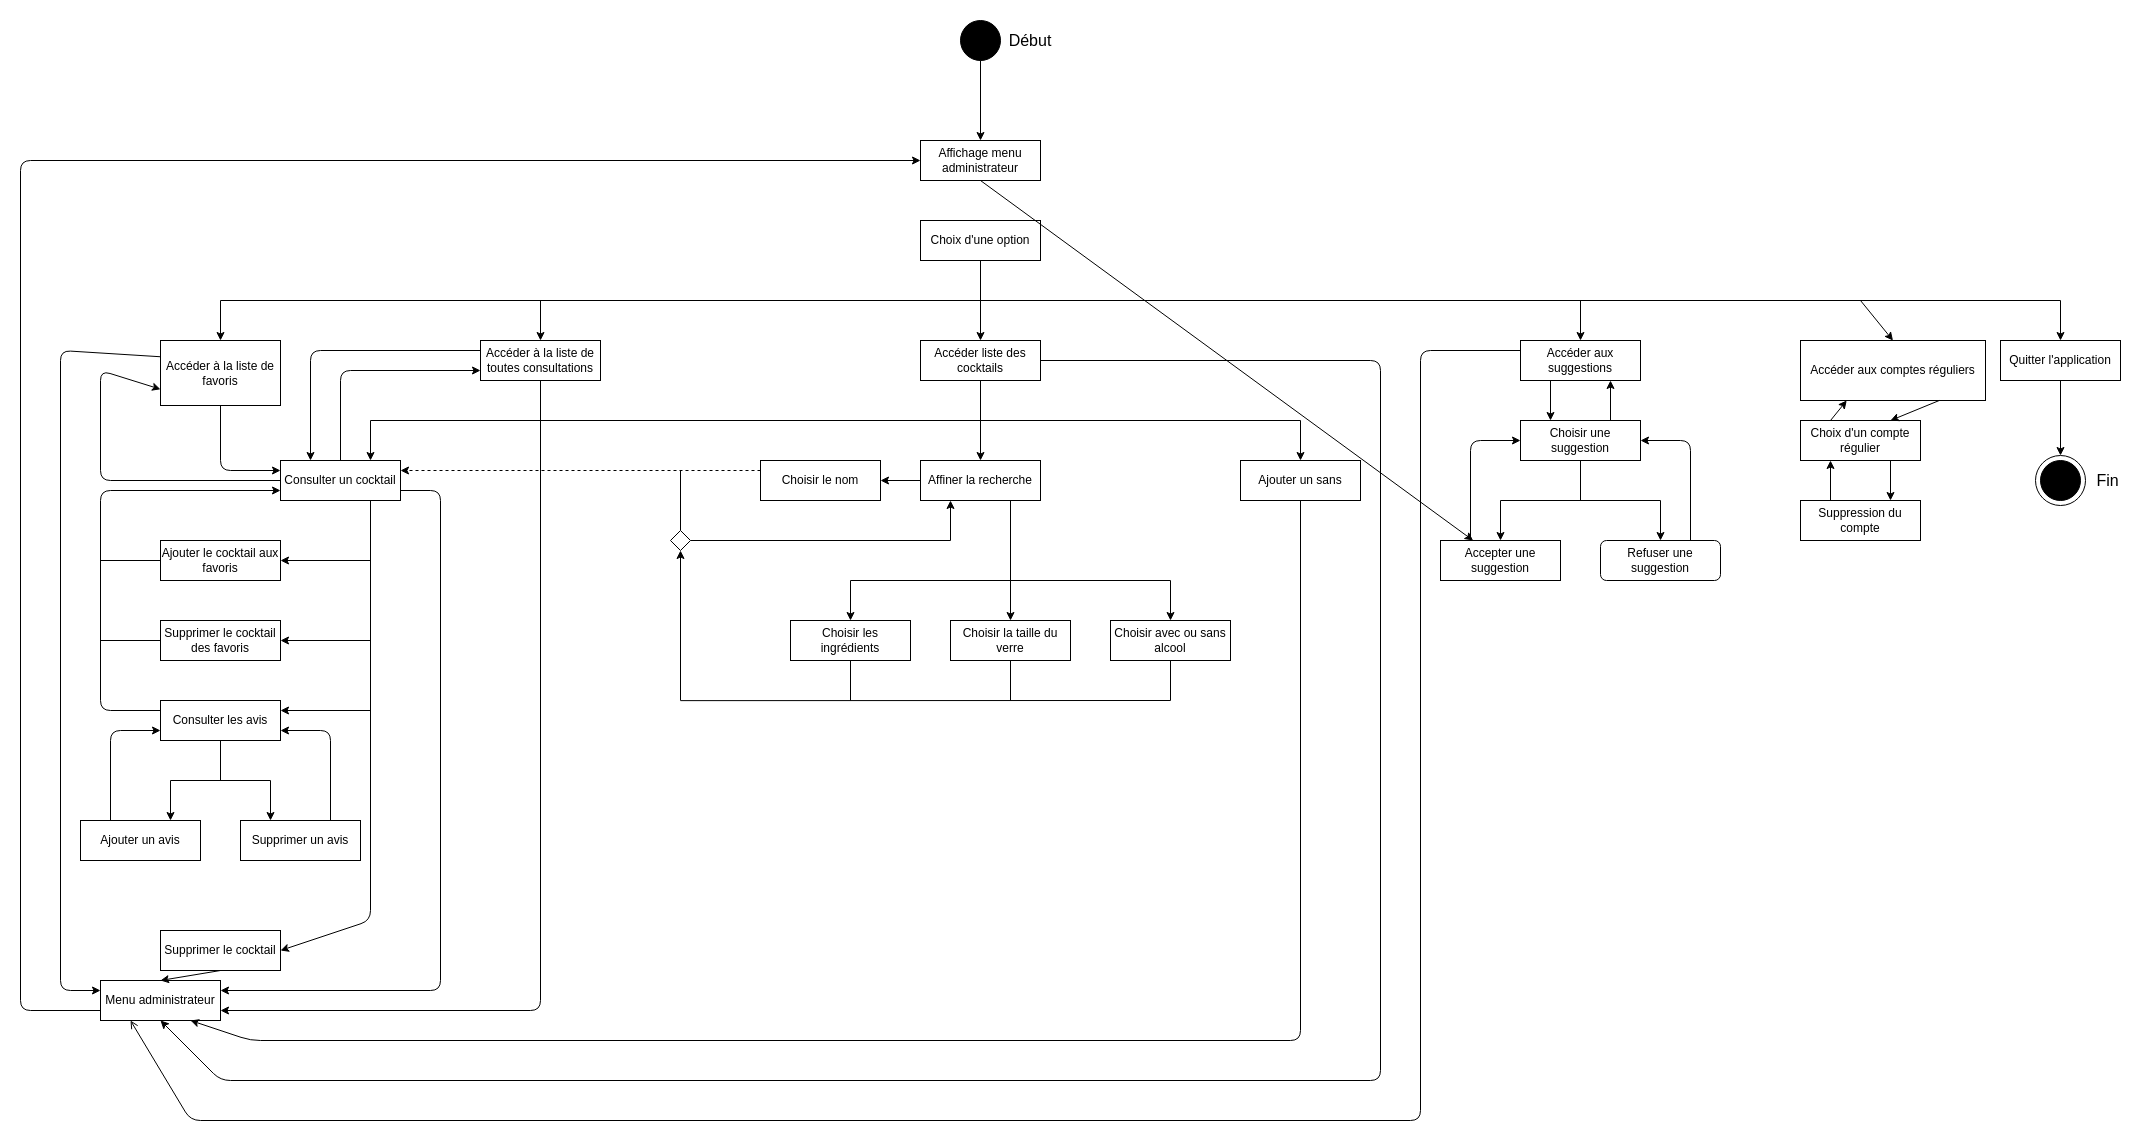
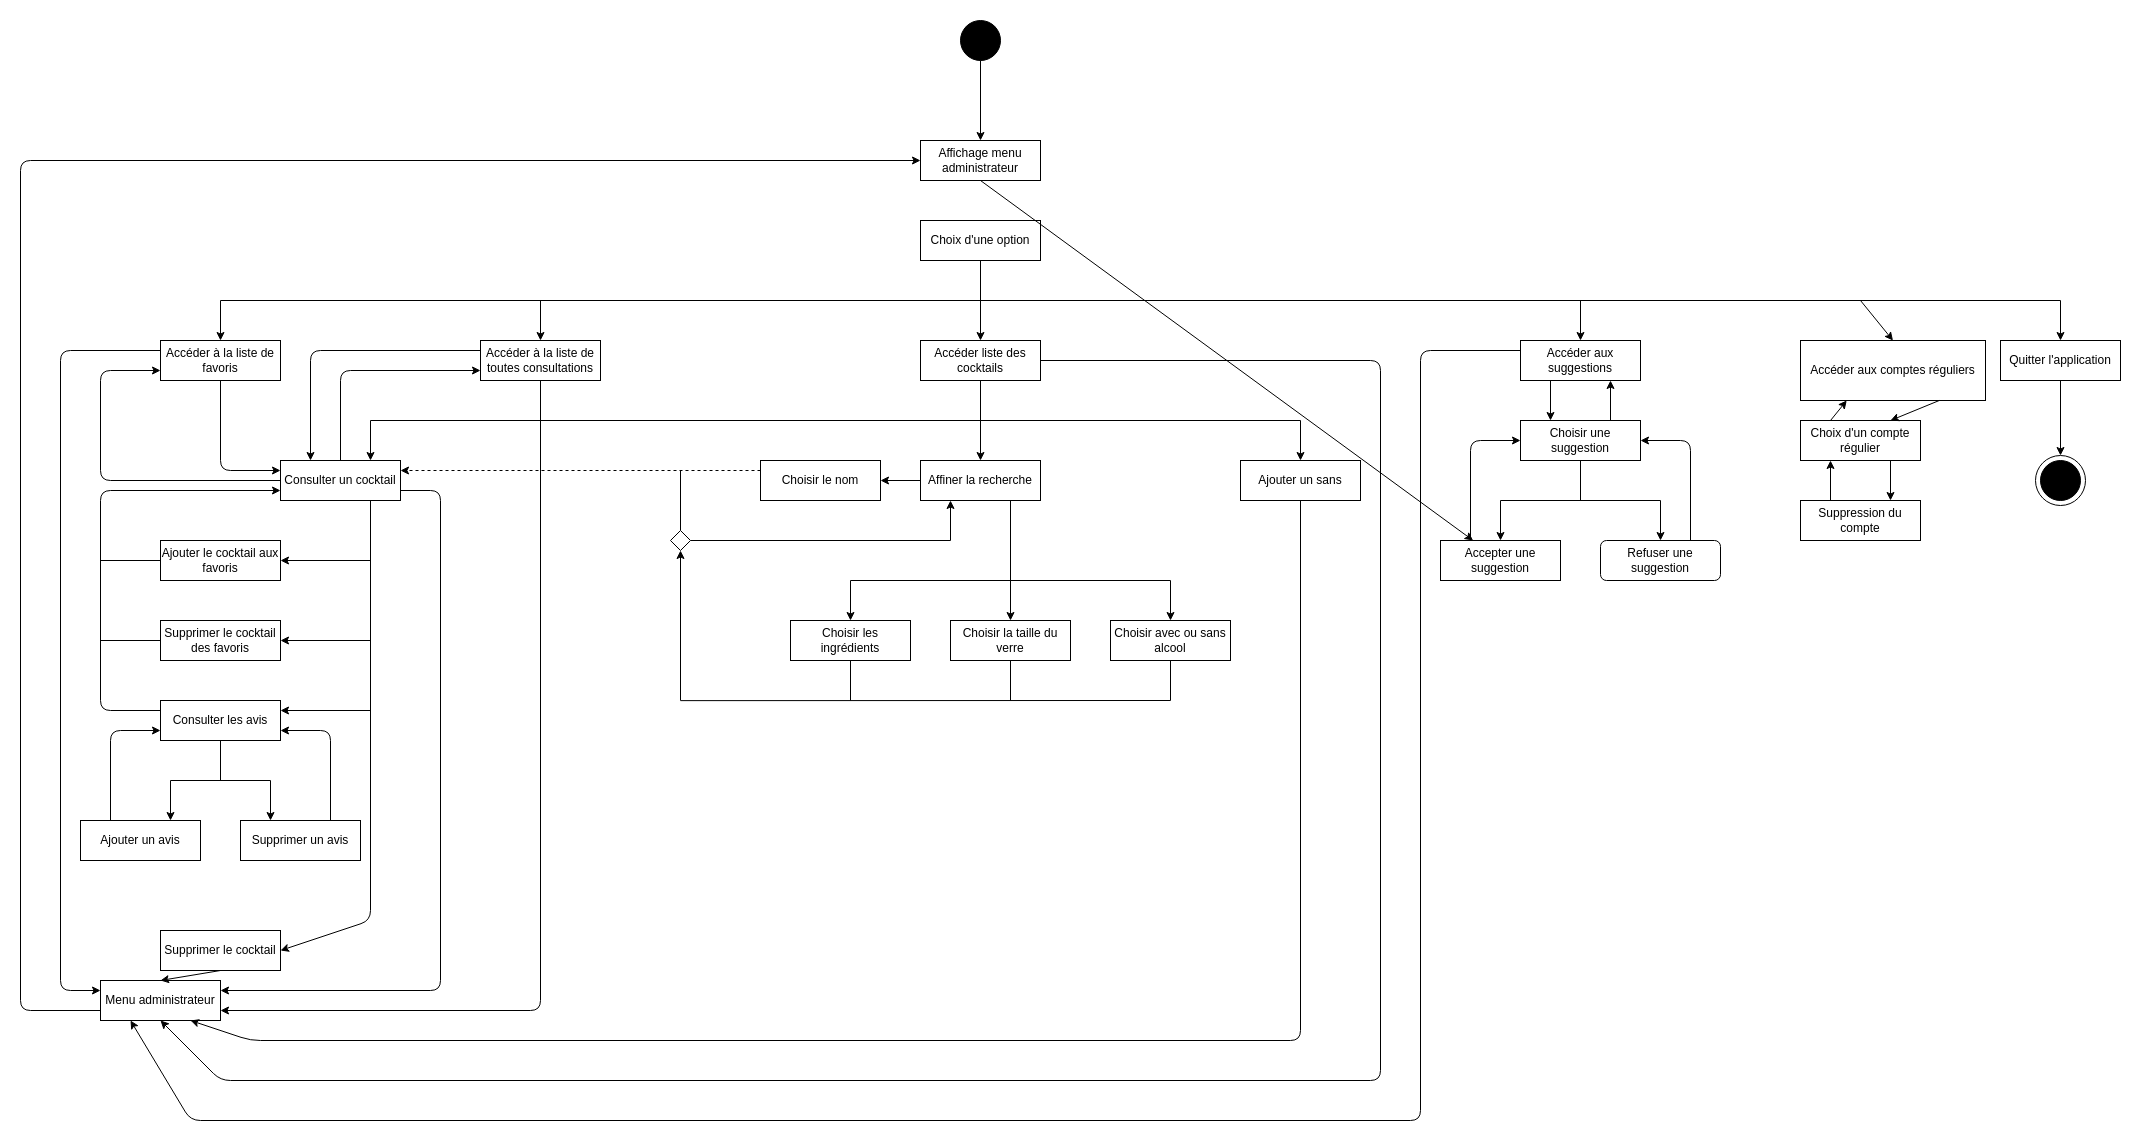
node "Début": removed
node "Accéder à la liste de favoris": size 120x65 -> 120x40
node "Fin": removed
edge "Accéder aux suggestions" -> "Menu administrateur": arrowhead open -> classic
